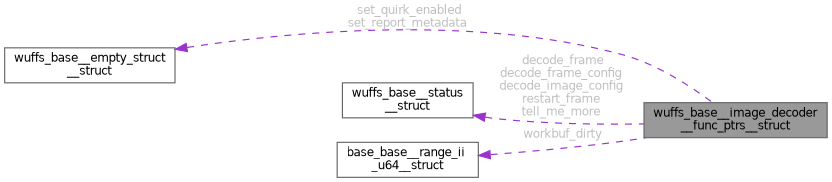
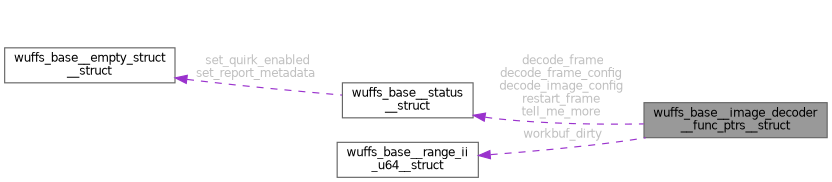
edge "wuffs_base__image_decoder __func_ptrs__struct" -> "wuffs_base__empty_struct __struct": now "wuffs_base__status __struct" -> "wuffs_base__empty_struct __struct"
node "base_base__range_ii _u64__struct": label "base_base__range_ii _u64__struct" -> "wuffs_base__range_ii _u64__struct"
